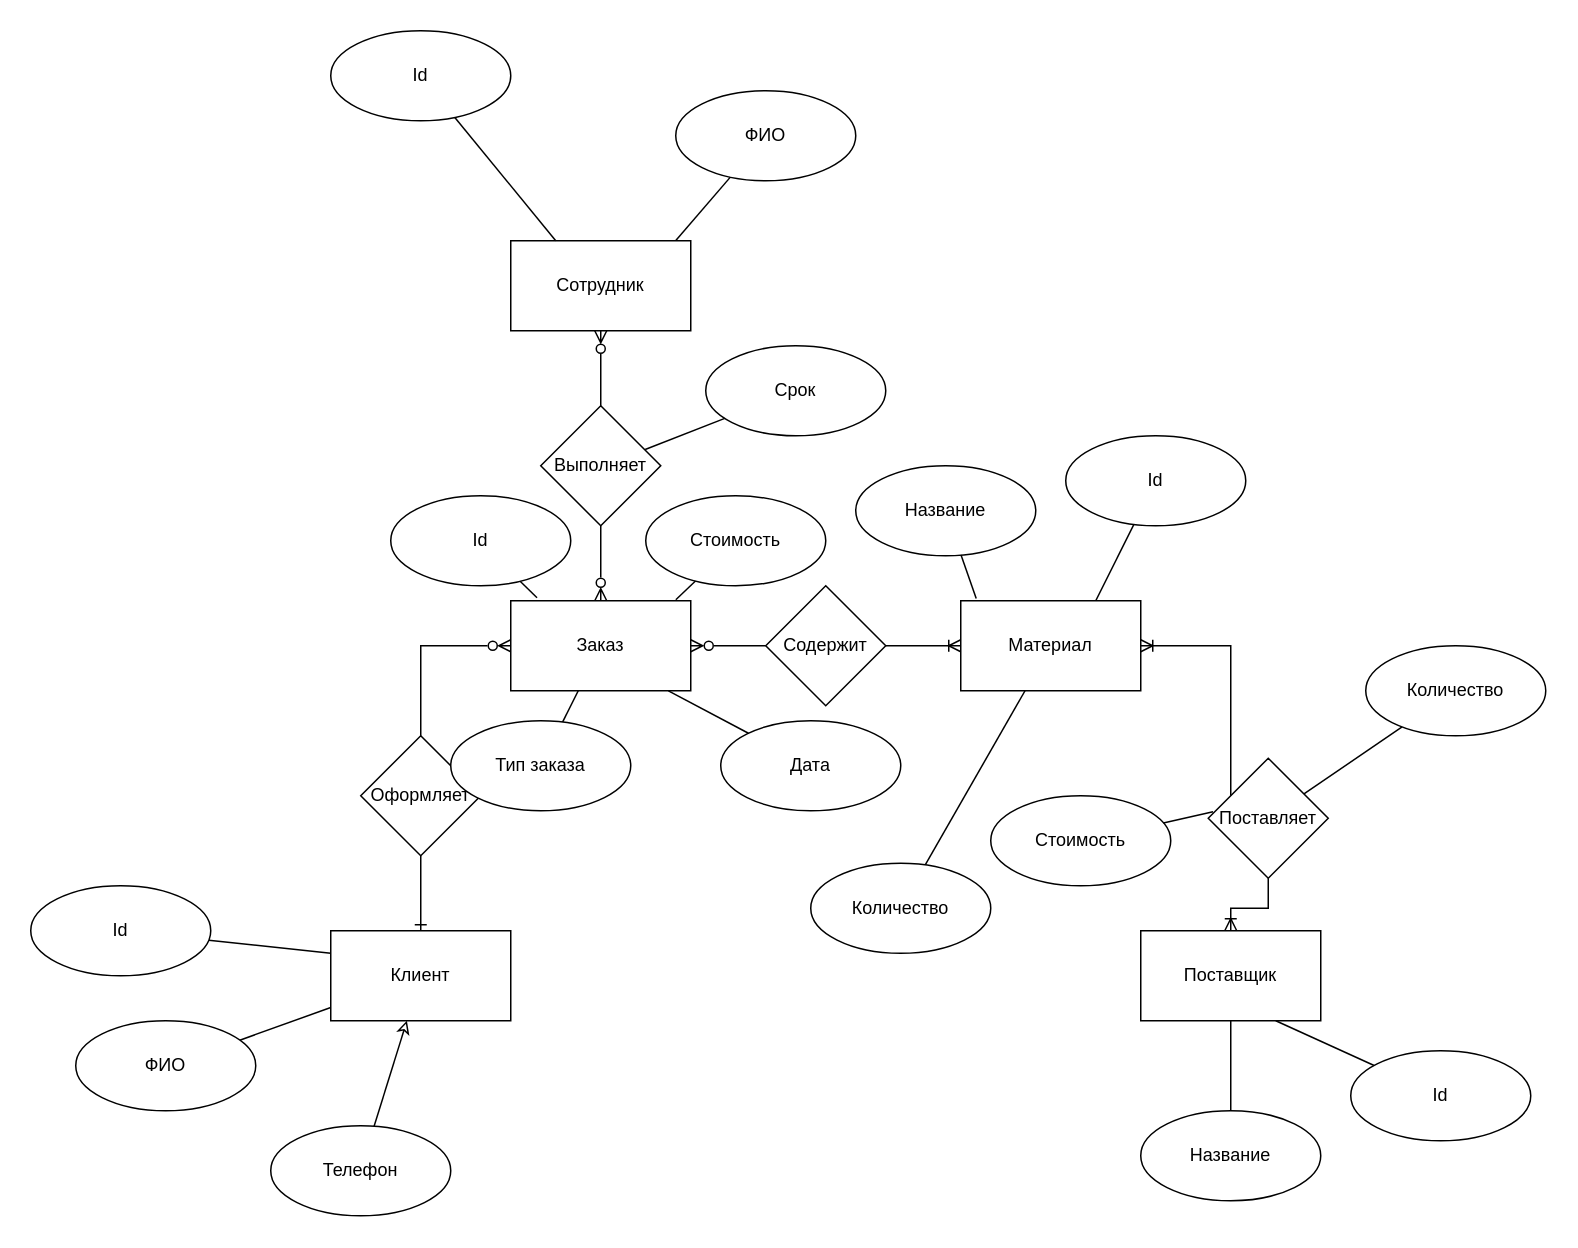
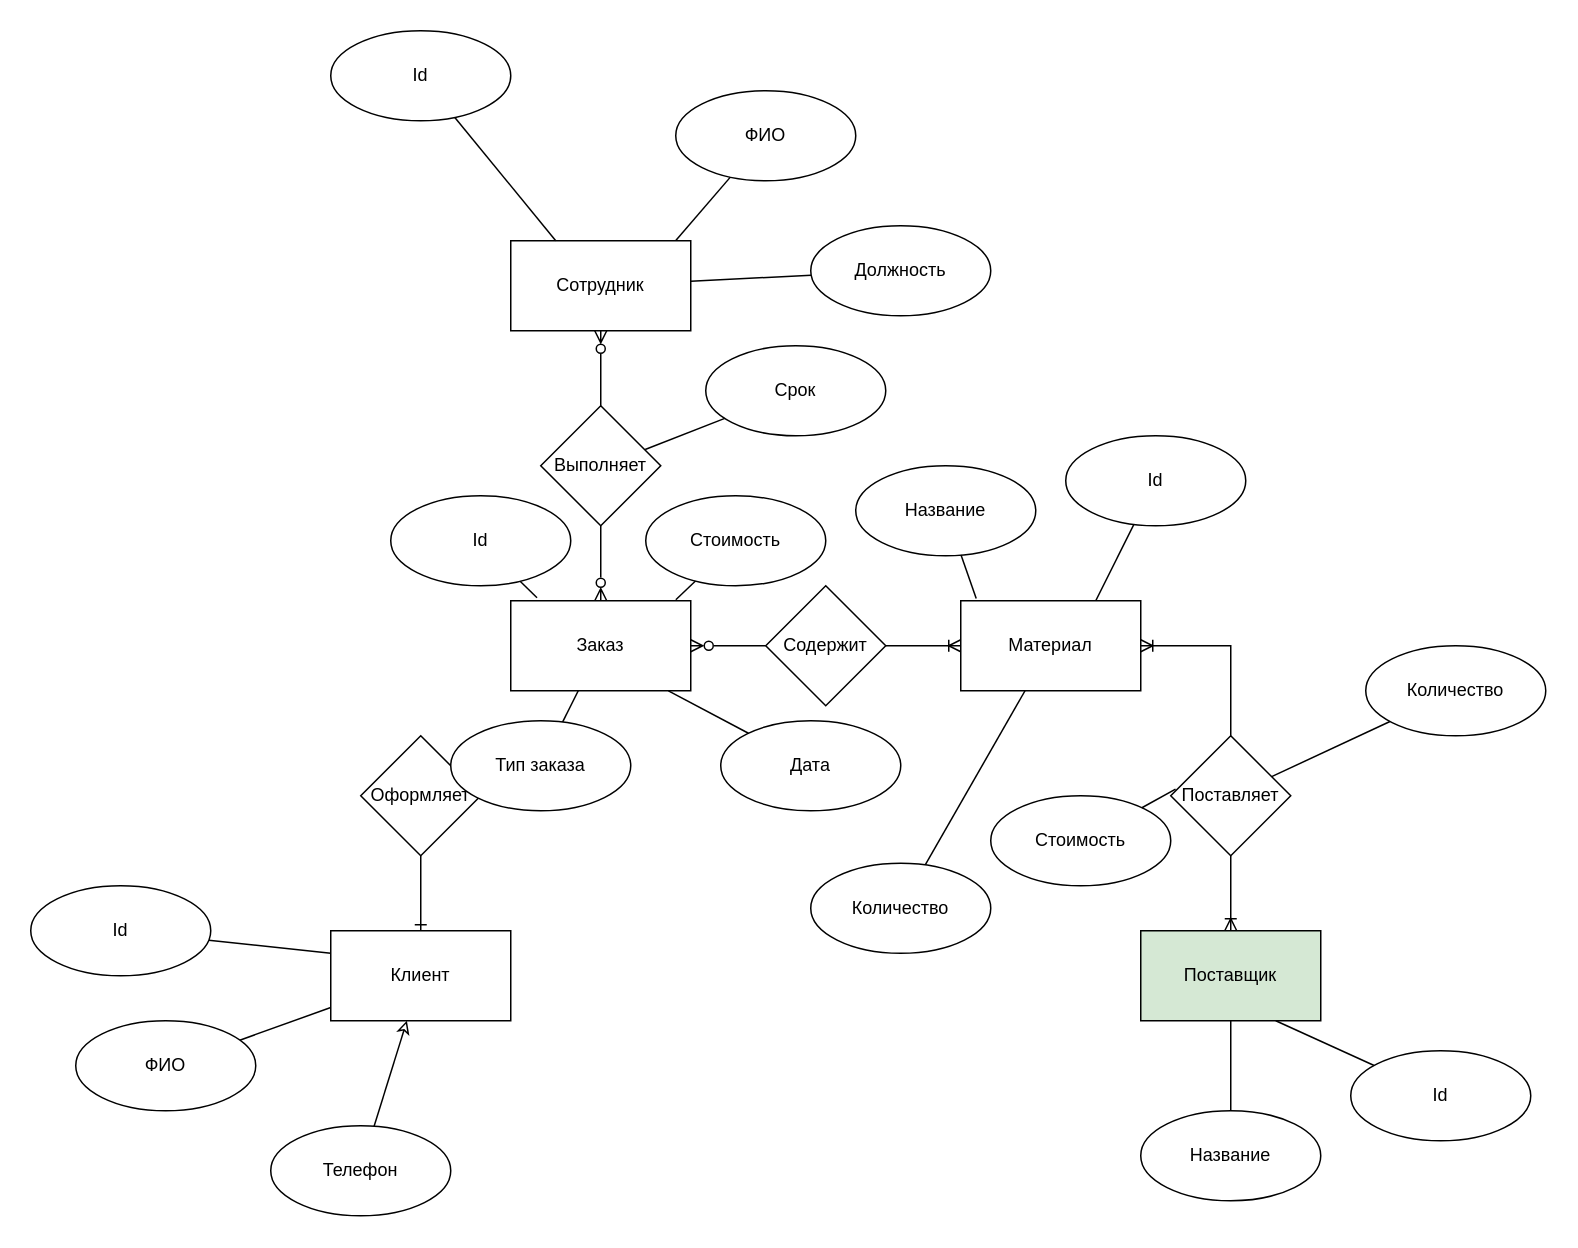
node "Должность": added
edge "Должность" -- "Сотрудник": added
edge "Оформляет" -> "Заказ": removed
node "Поставляет": moved (1268, 818) -> (1231, 796)
node "Поставщик": fillcolor #ffffff -> #d5e8d4
